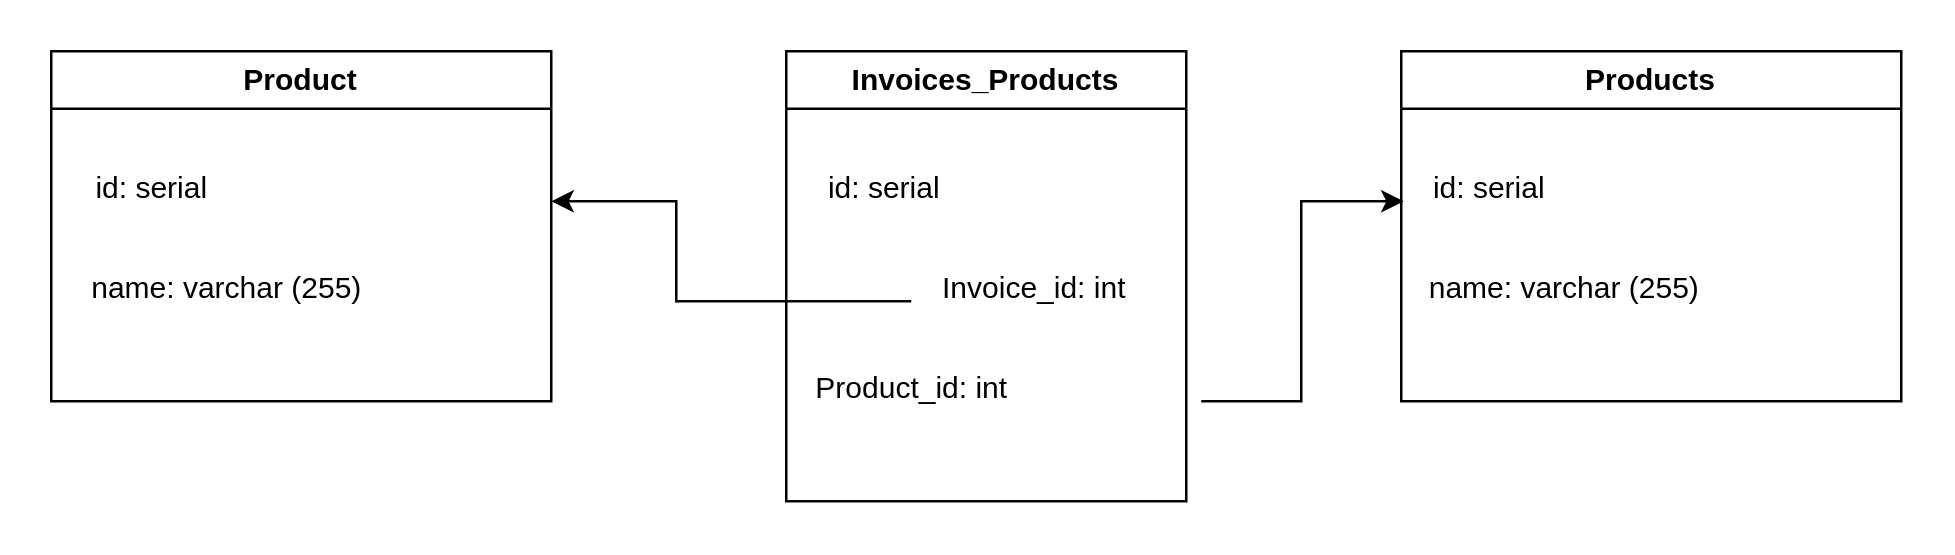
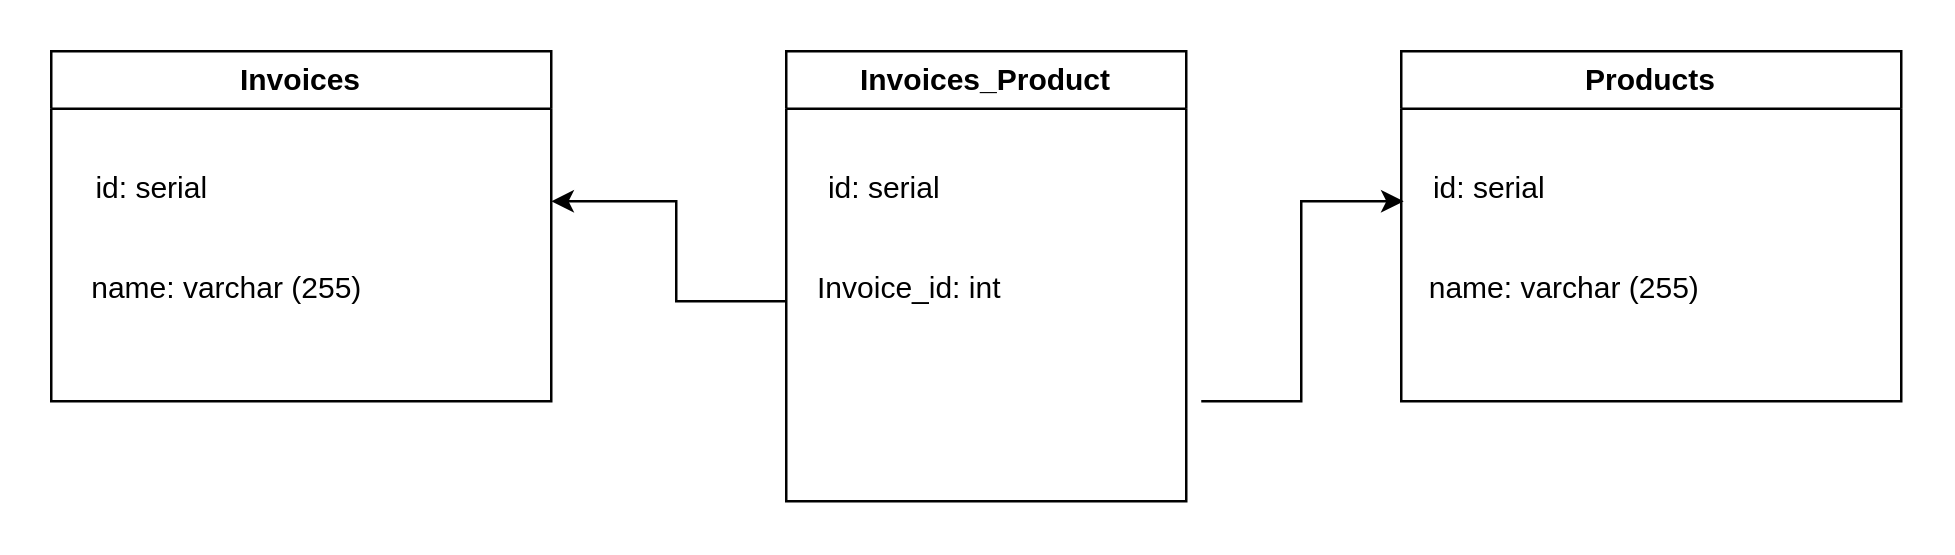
node "Product": label "Product" -> "Invoices"
node "Invoices_Products": label "Invoices_Products" -> "Invoices_Product"
node "Invoice_id: int": moved (1034, 289) -> (909, 289)
node "Product_id: int": removed
